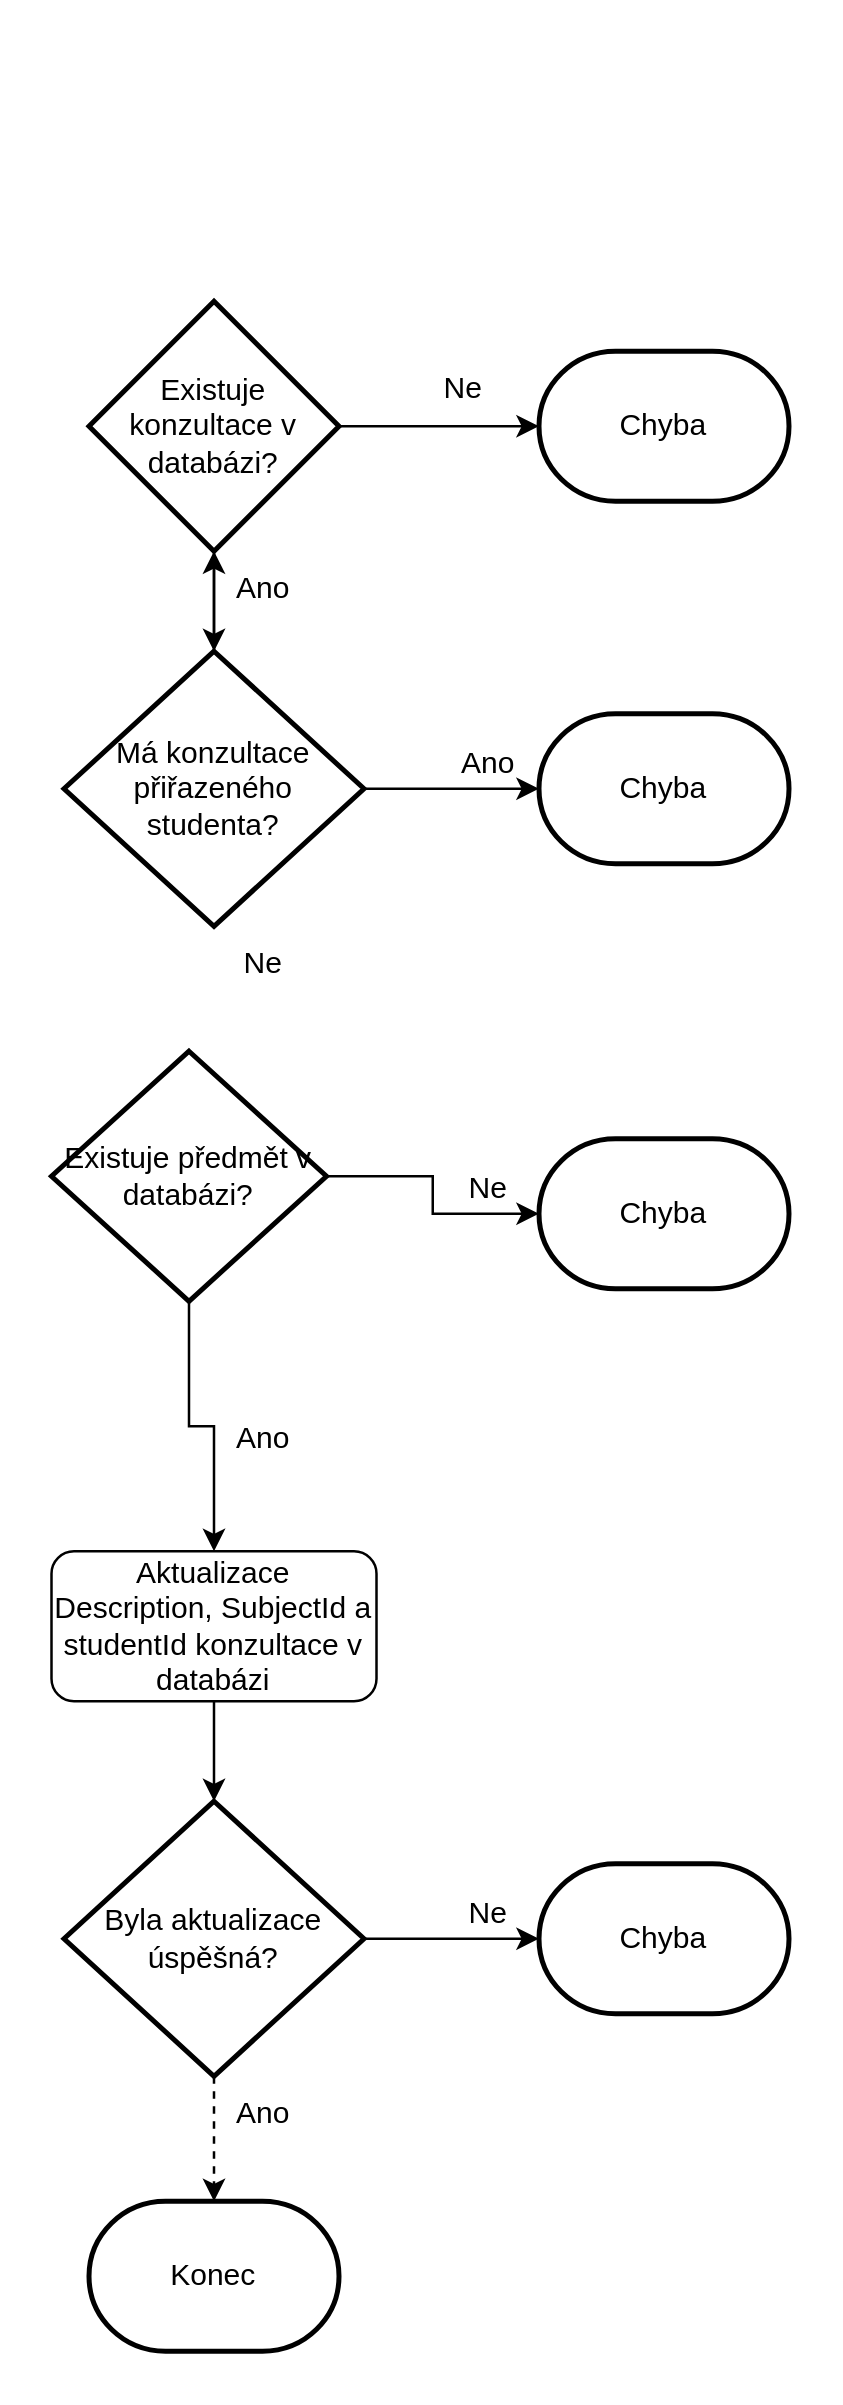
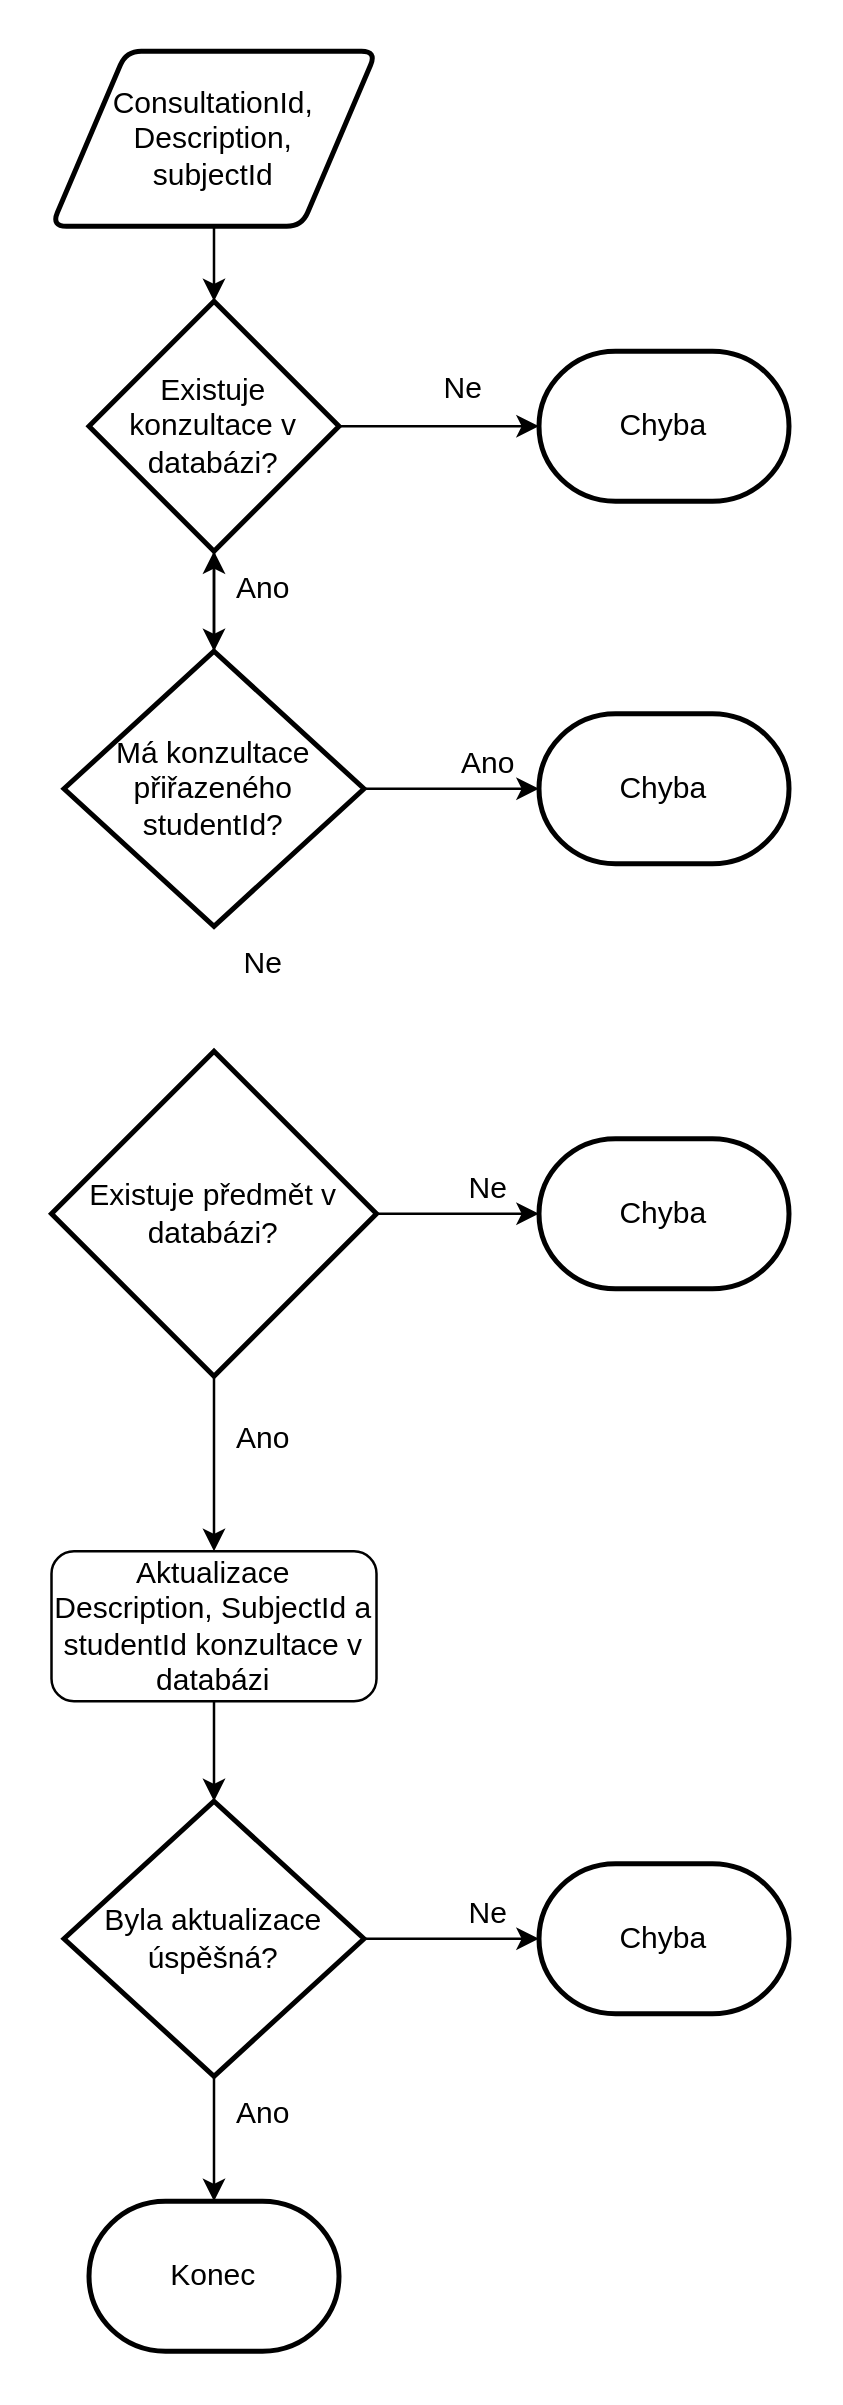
node "ConsultationId, Description, subjectId": added
edge "ConsultationId, Description, subjectId" -> "Existuje konzultace v databázi?": added
node "Má konzultace přiřazeného studenta?": label "Má konzultace přiřazeného studenta?" -> "Má konzultace přiřazeného studentId?"
node "Existuje předmět v databázi?": size 275x250 -> 325x325
edge "Byla aktualizace úspěšná?" -> "Konec": style dashed -> solid
